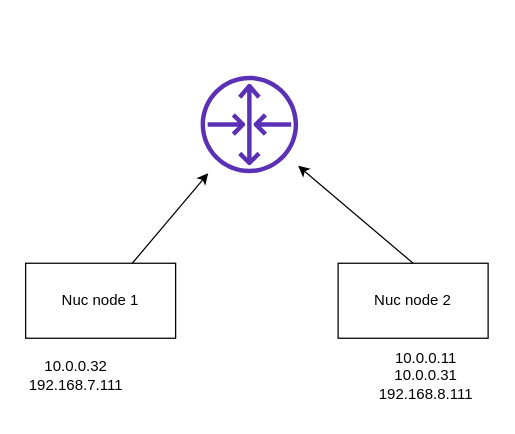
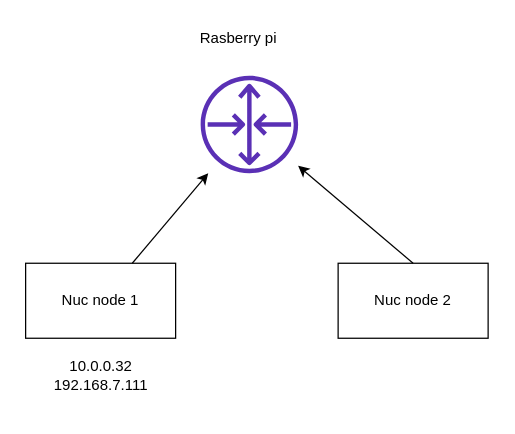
node "Rasberry pi": added
node "10.0.0.32 192.168.7.111": moved (76, 376) -> (101, 376)
node "10.0.0.11 10.0.0.31 192.168.8.111": removed
